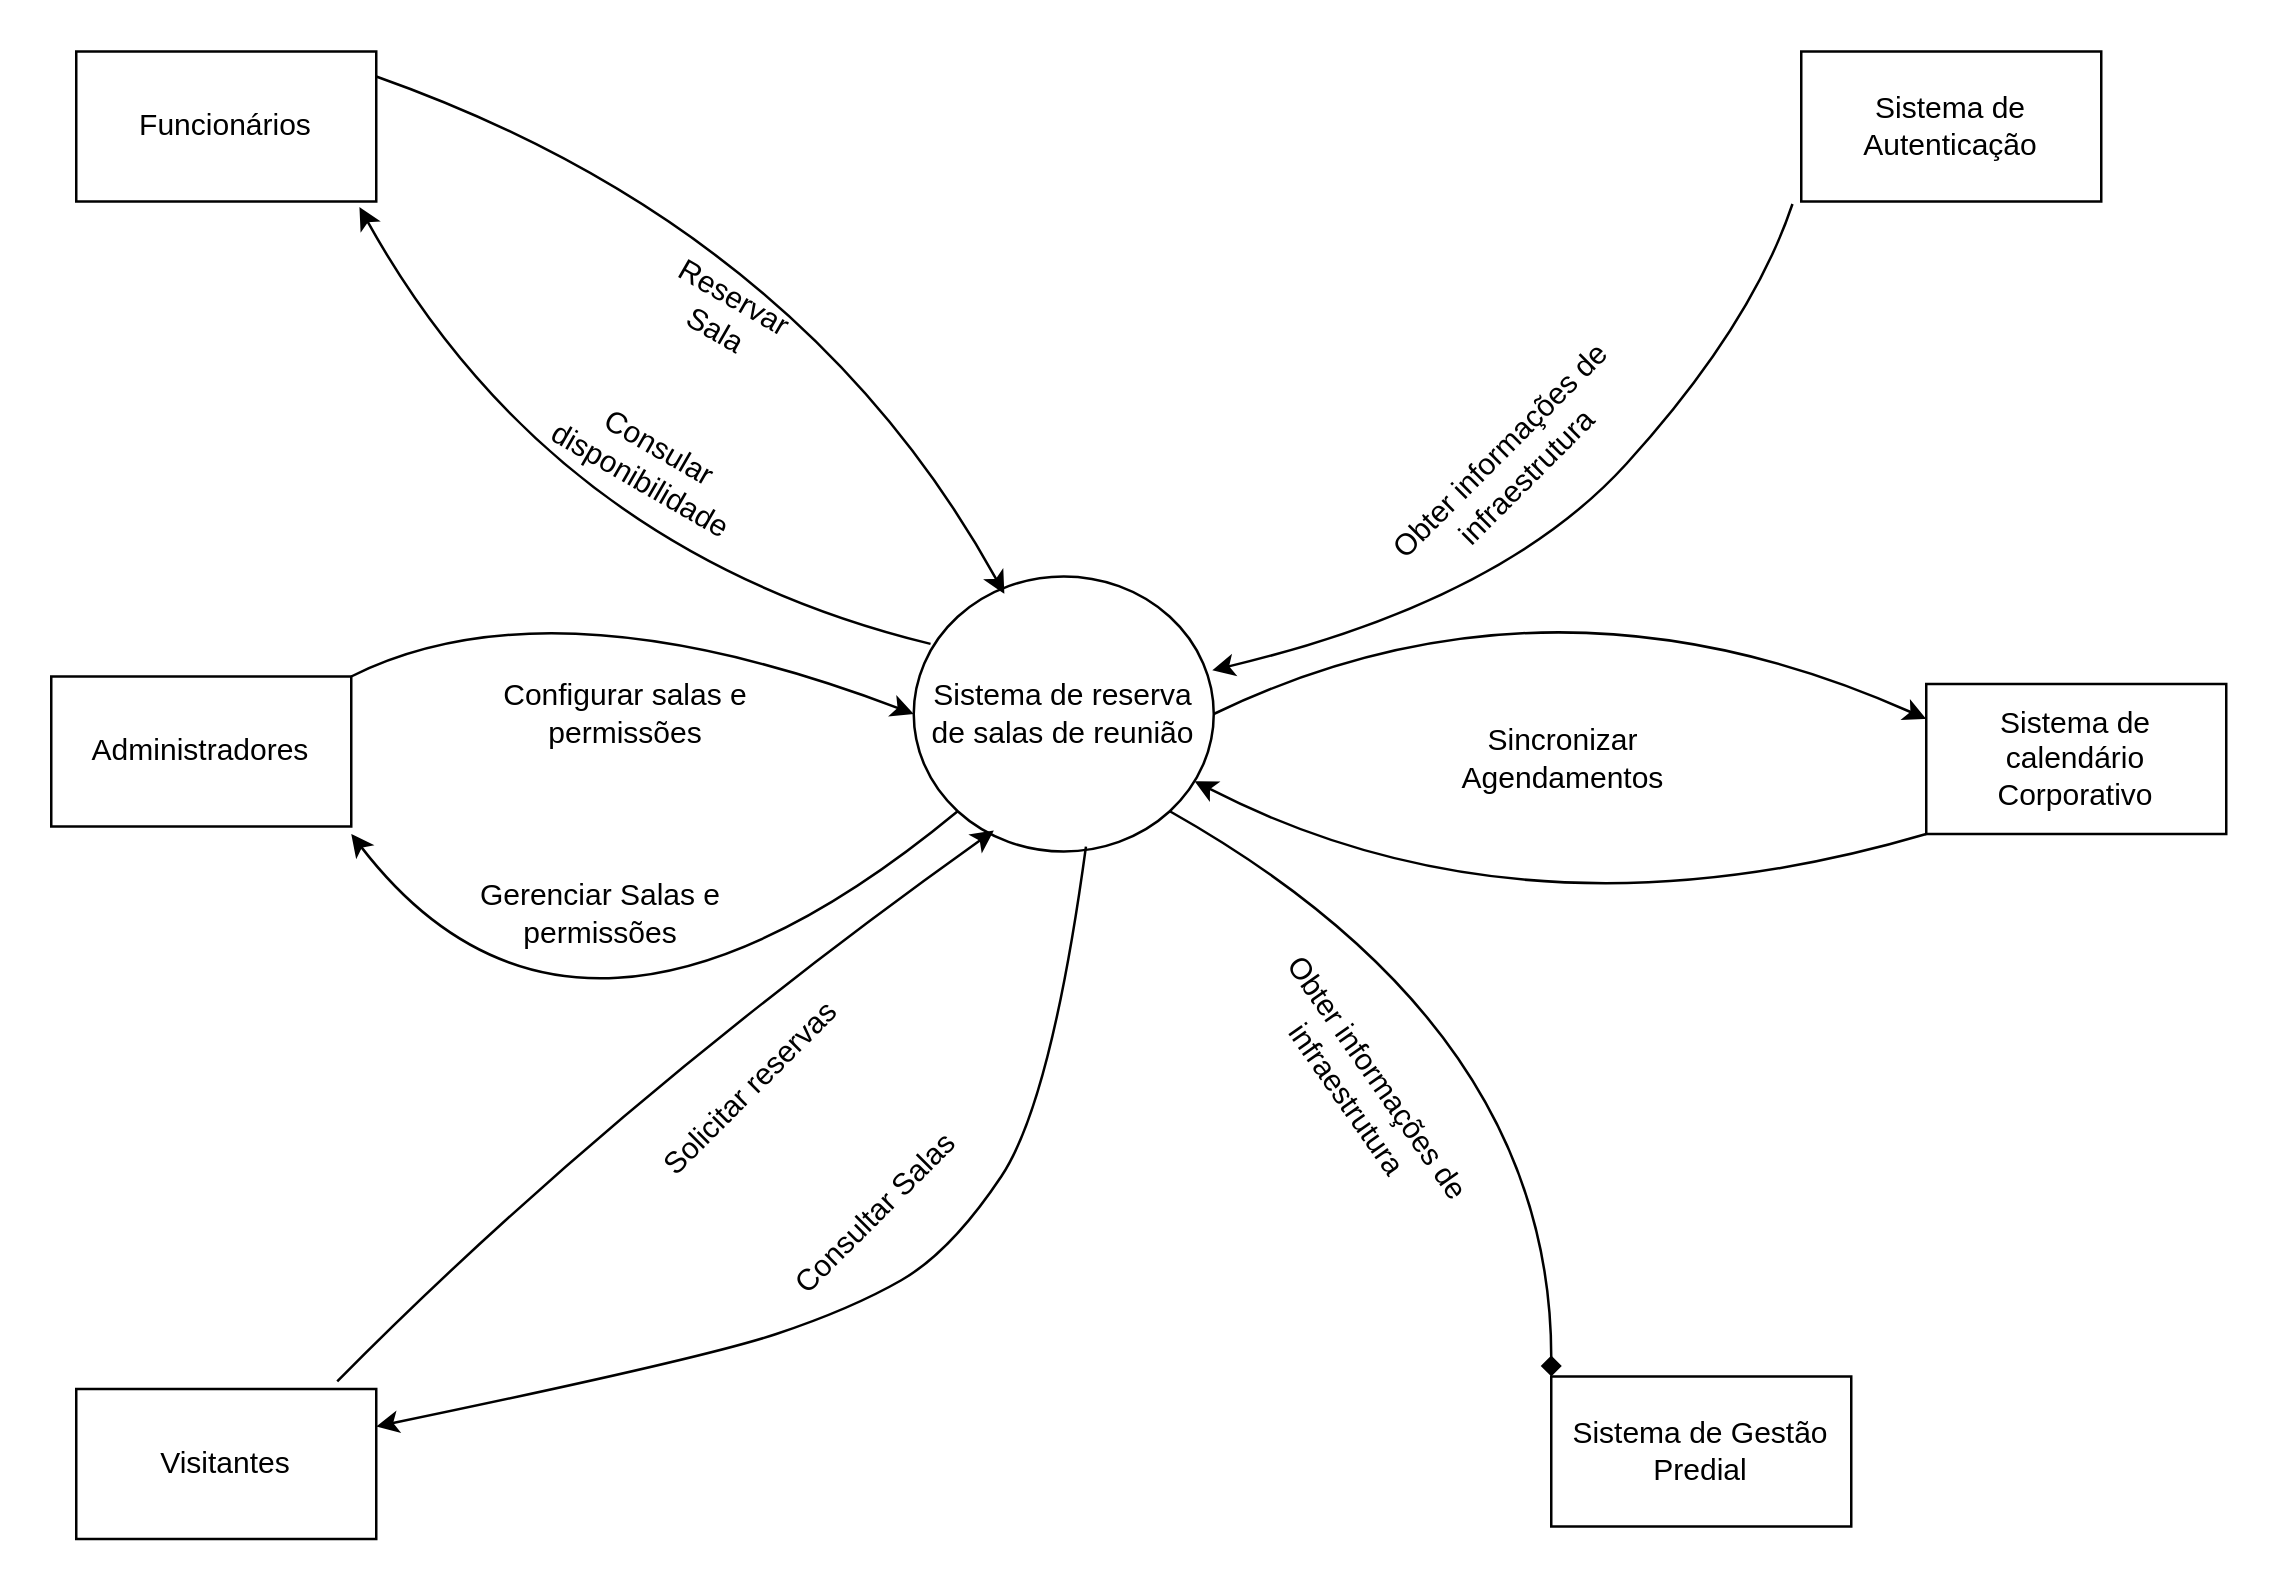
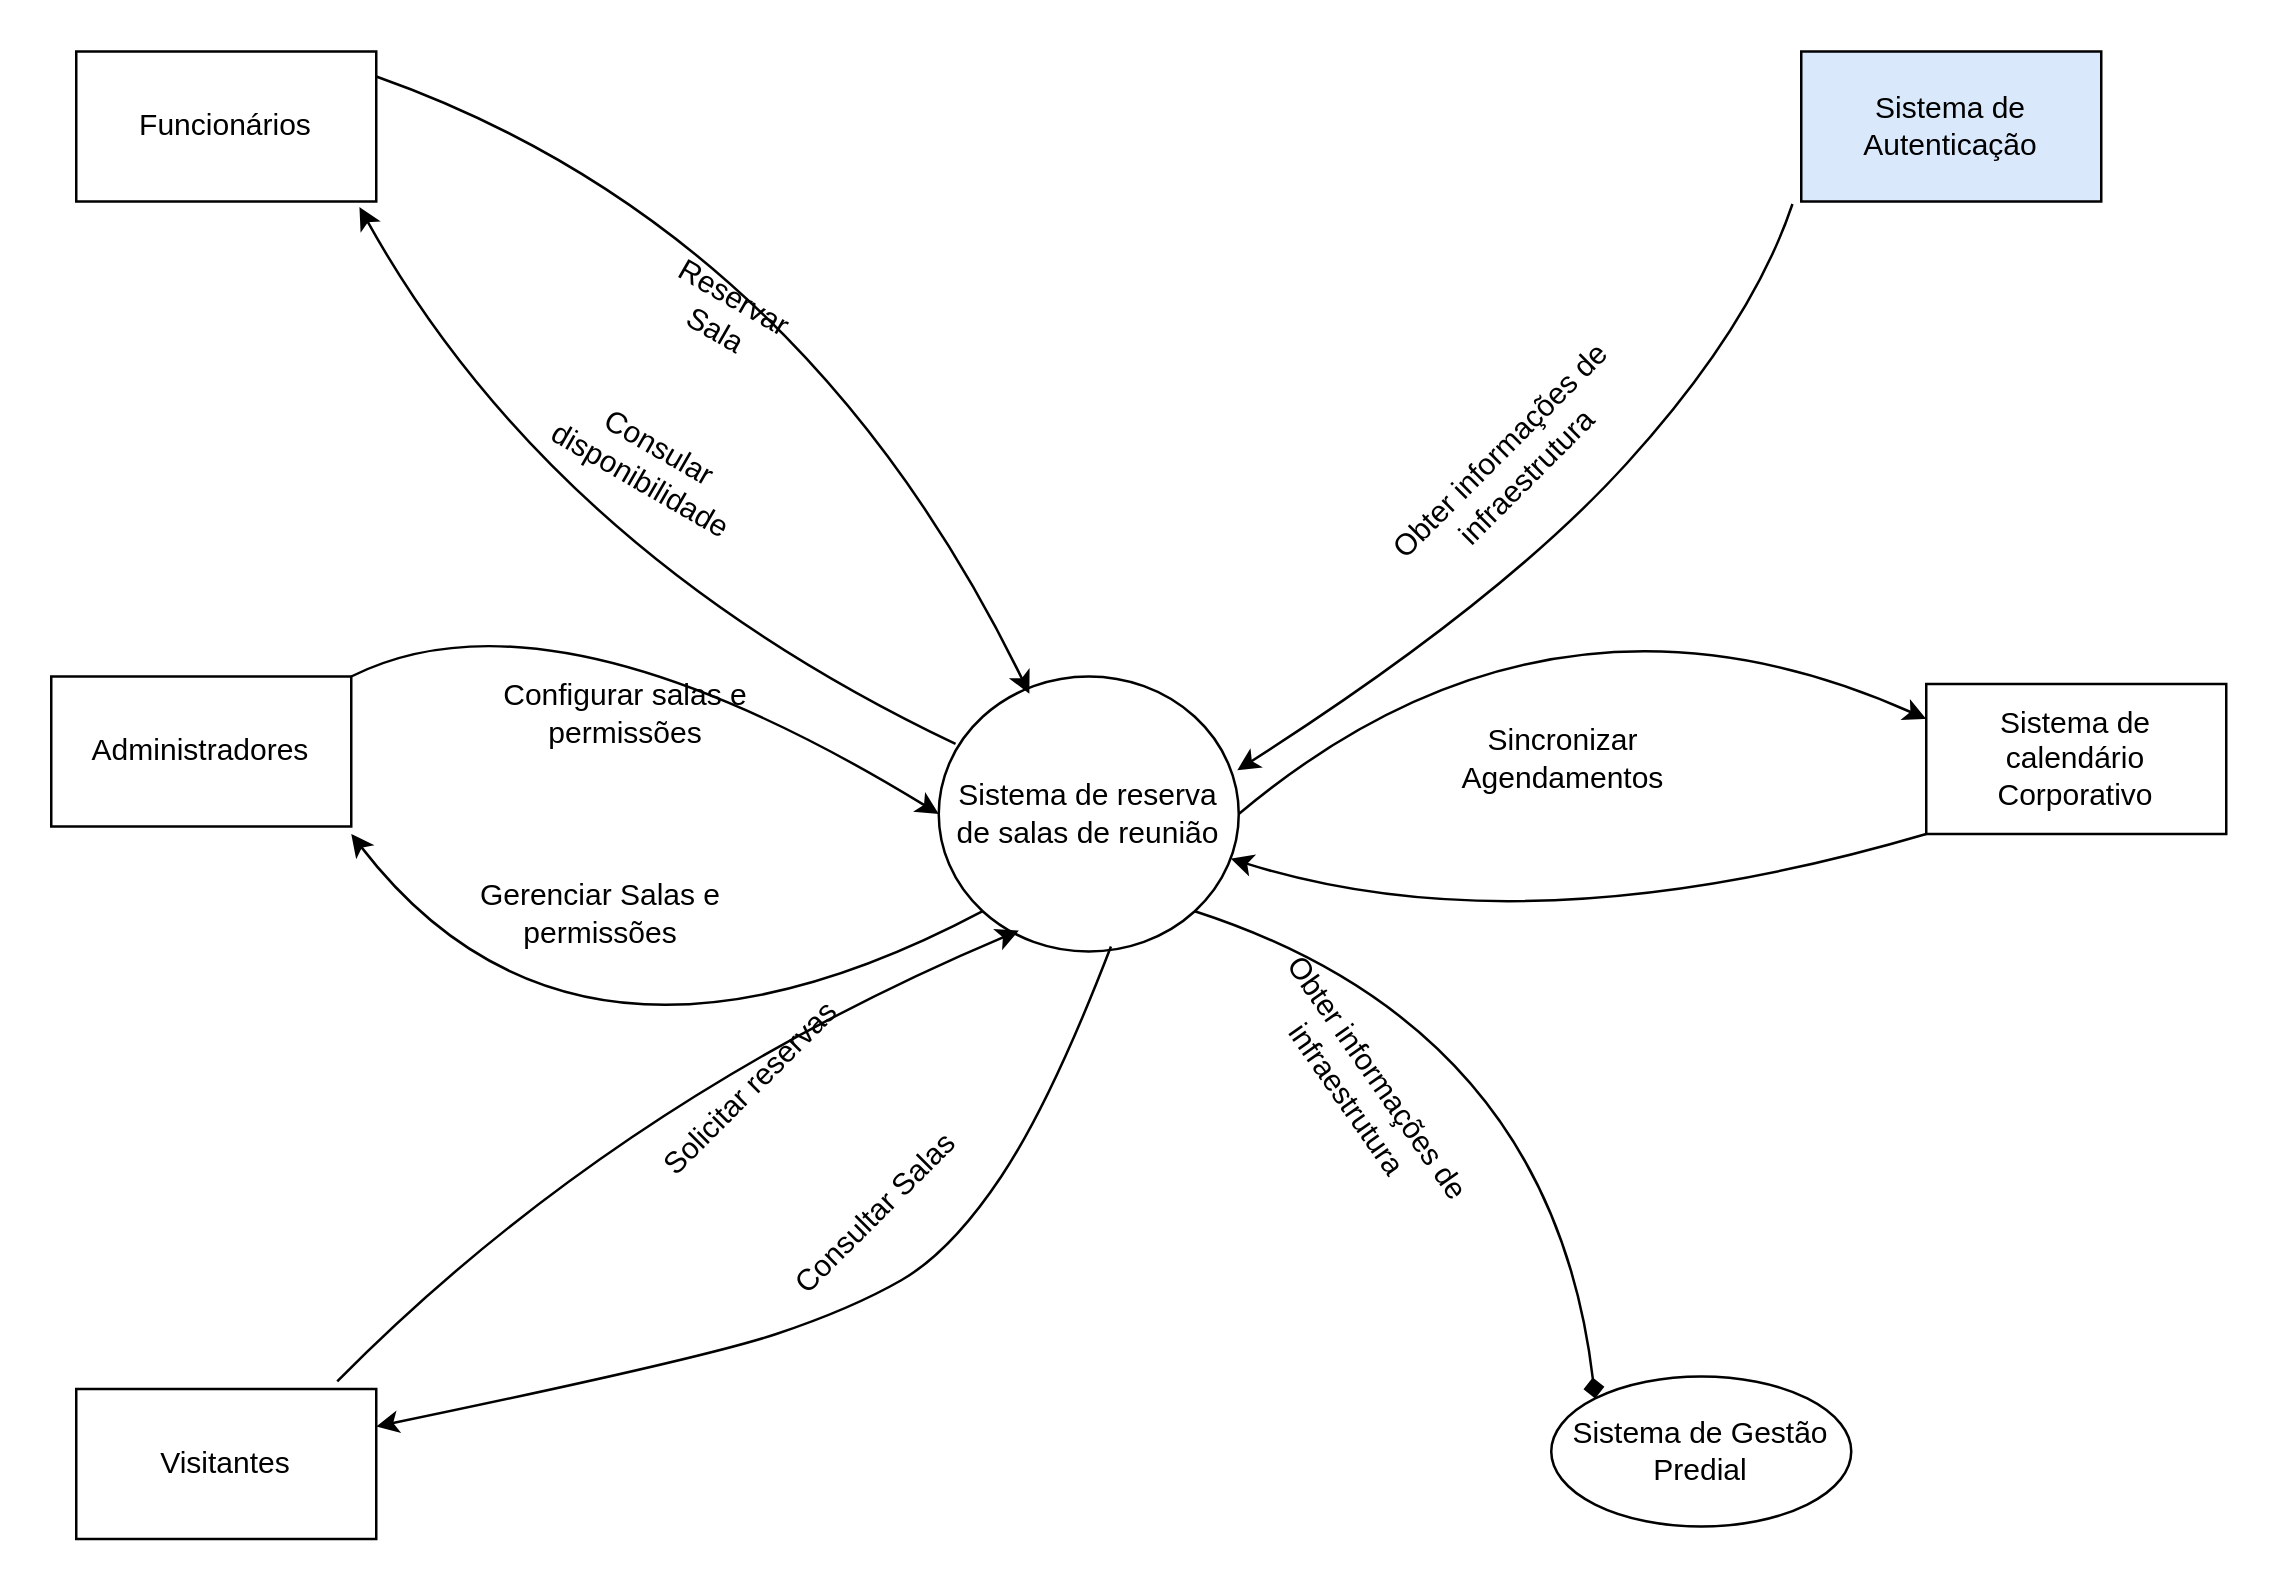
node "Sistema de Autenticação": fillcolor #ffffff -> #dae8fc
node "Sistema de reserva de salas de reunião": moved (1064, 714) -> (1089, 814)
node "Sistema de Gestão Predial": shape rectangle -> ellipse
